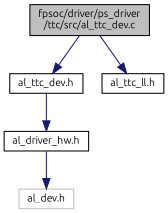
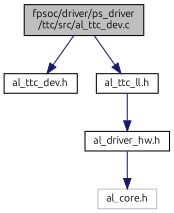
edge "al_ttc_dev.h" -> "al_driver_hw.h": now "al_ttc_ll.h" -> "al_driver_hw.h"
node "al_dev.h": label "al_dev.h" -> "al_core.h"
